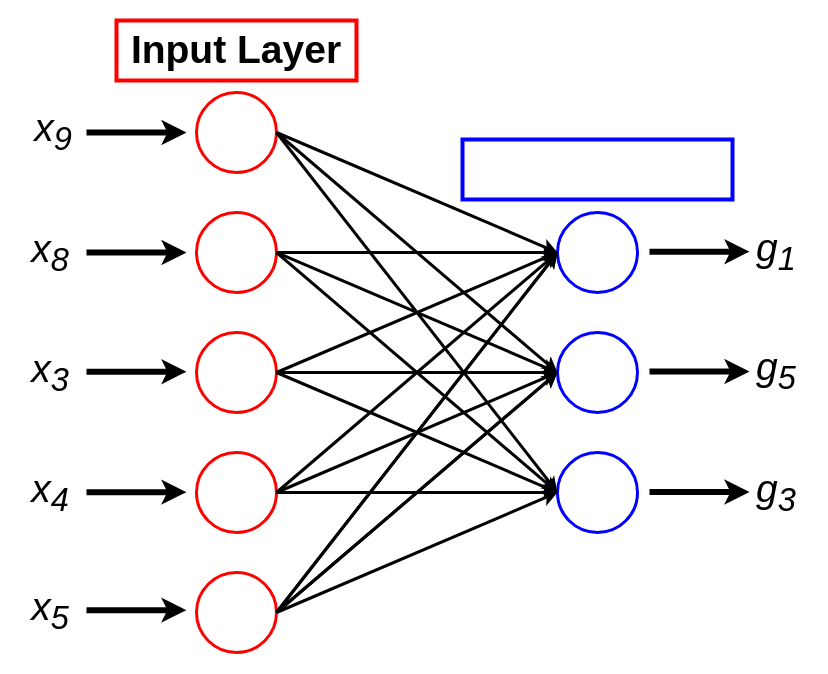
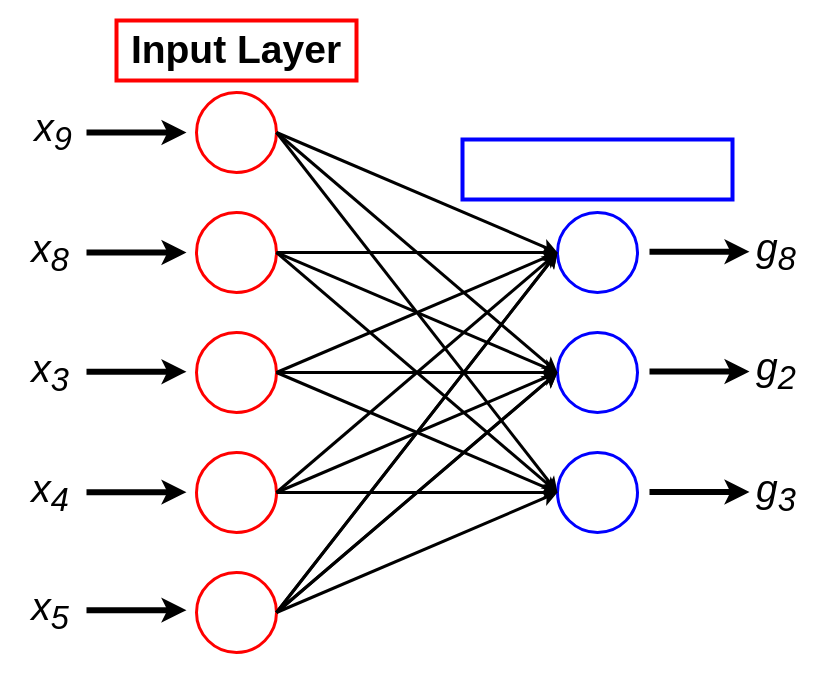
node "g1": label "g1" -> "g8"
node "g5": label "g5" -> "g2"
